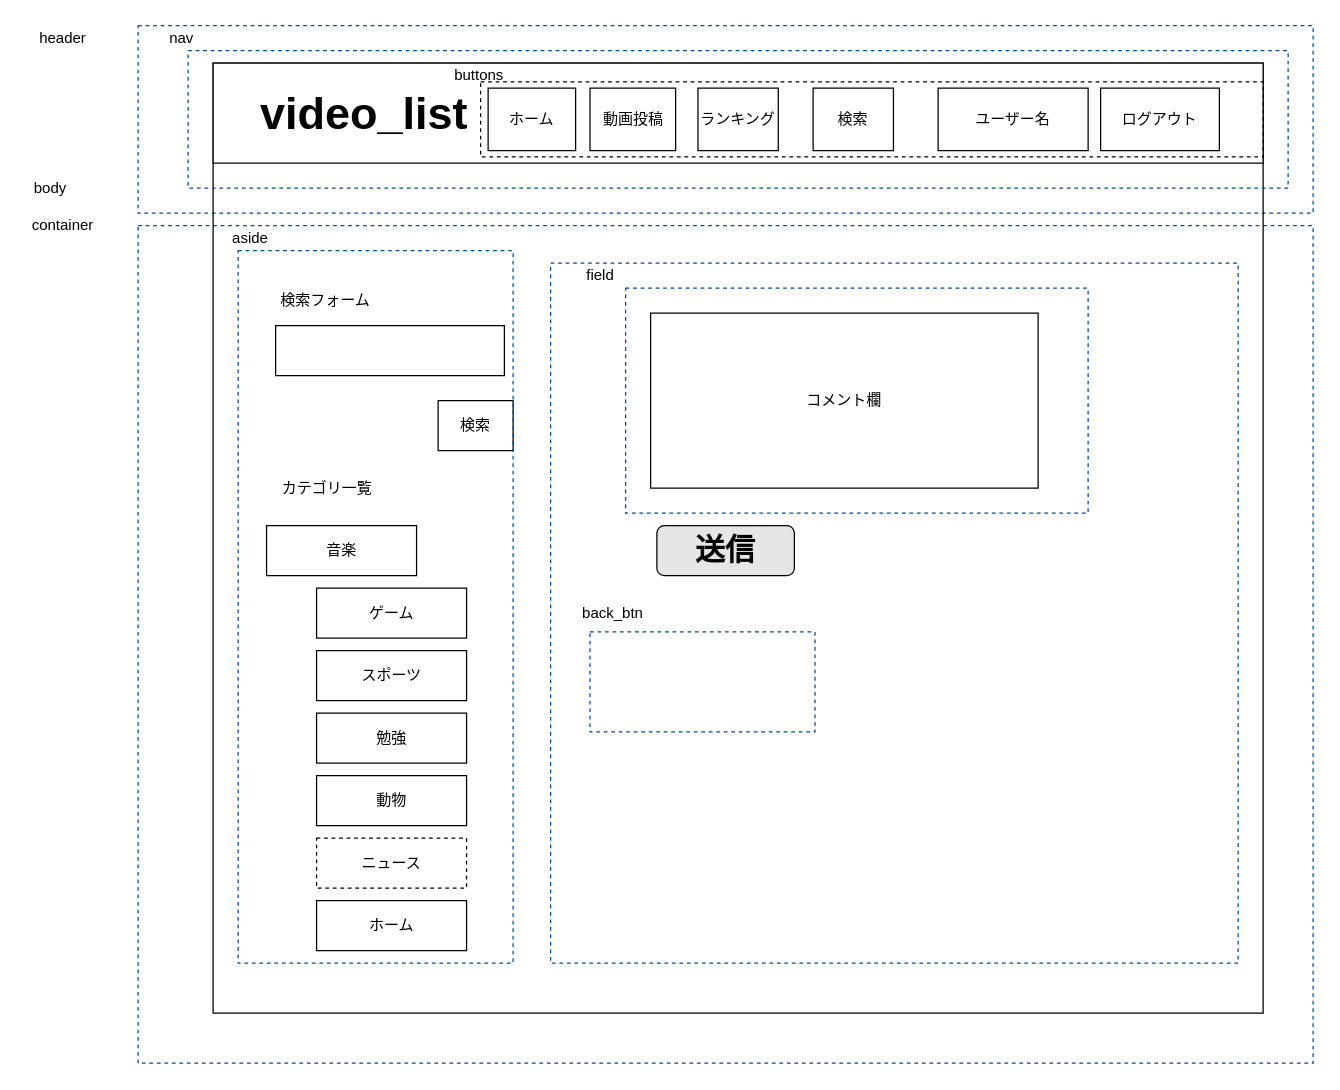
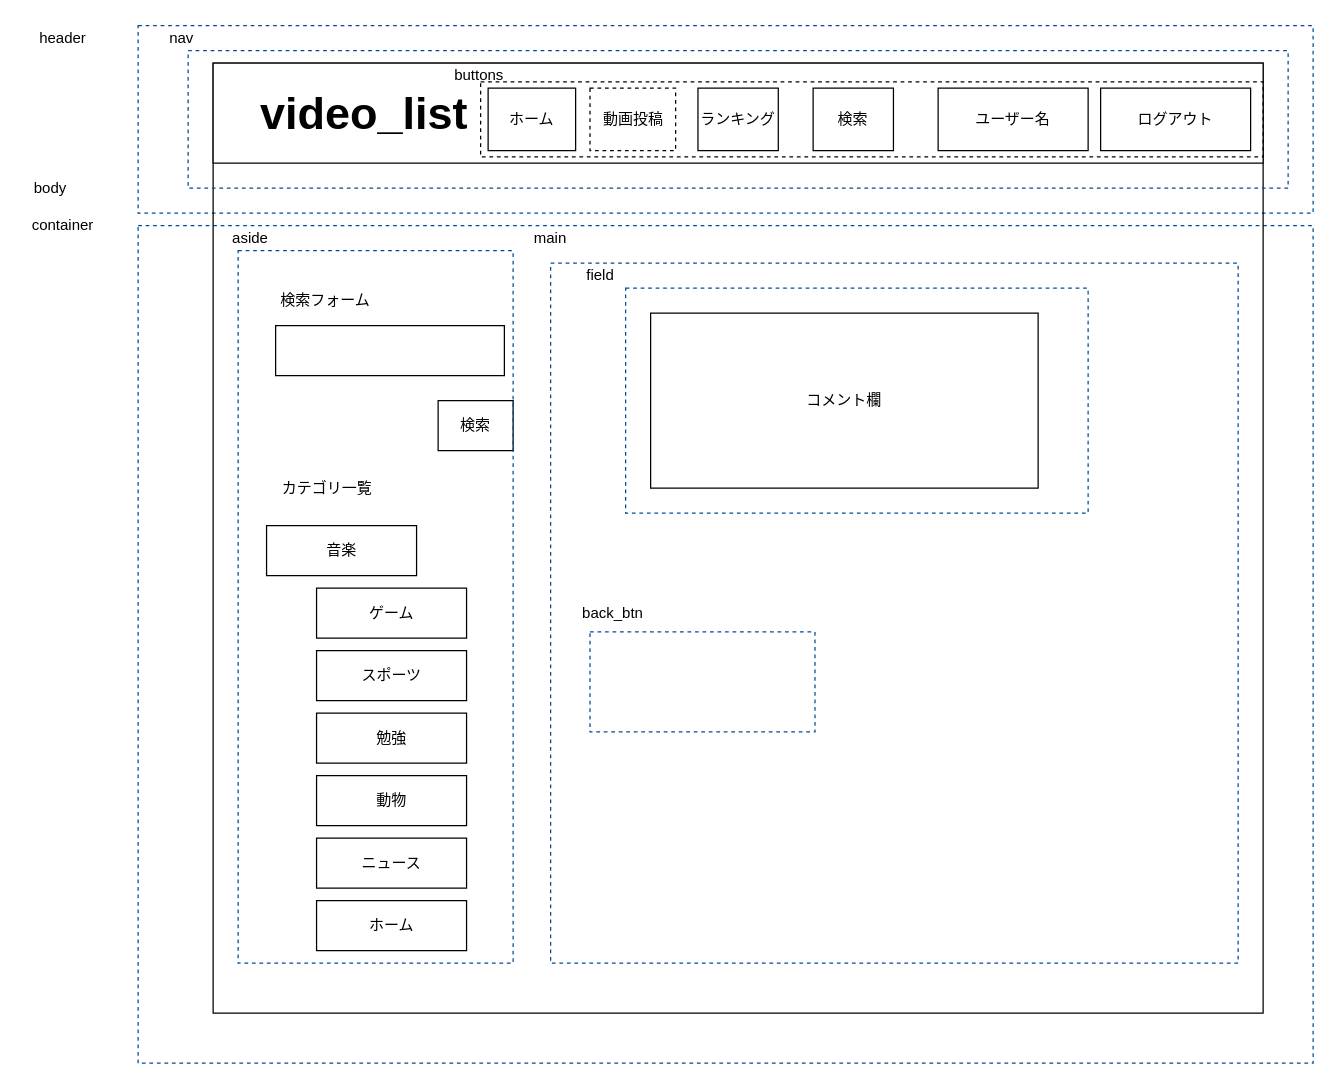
node "動画投稿": style solid -> dashed
node "ログアウト": size 119x63 -> 150x63
node "main": added
node "送信": removed
node "ニュース": style dashed -> solid
